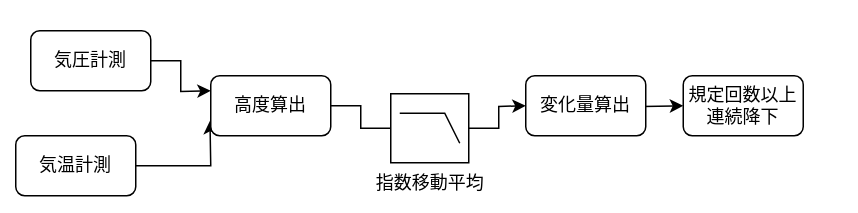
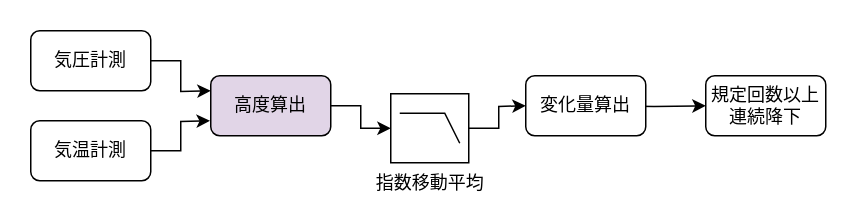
node "高度算出": fillcolor #ffffff -> #e1d5e7
node "規定回数以上 連続降下": moved (743, 106) -> (766, 106)
edge "高度算出" -- "指数移動平均": arrowhead none -> classic
node "気温計測": moved (76, 166) -> (91, 151)
